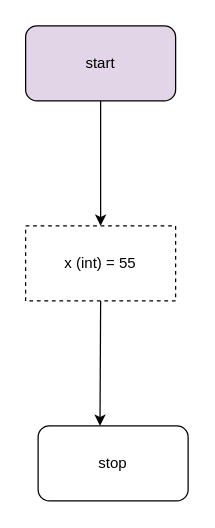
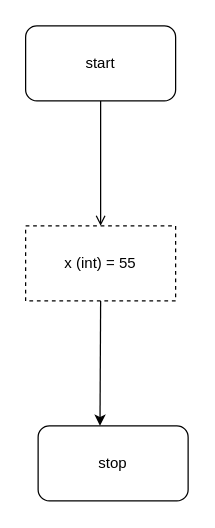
node "start": fillcolor #e1d5e7 -> #ffffff
edge "start" -> "x (int) = 55": arrowhead classic -> open
